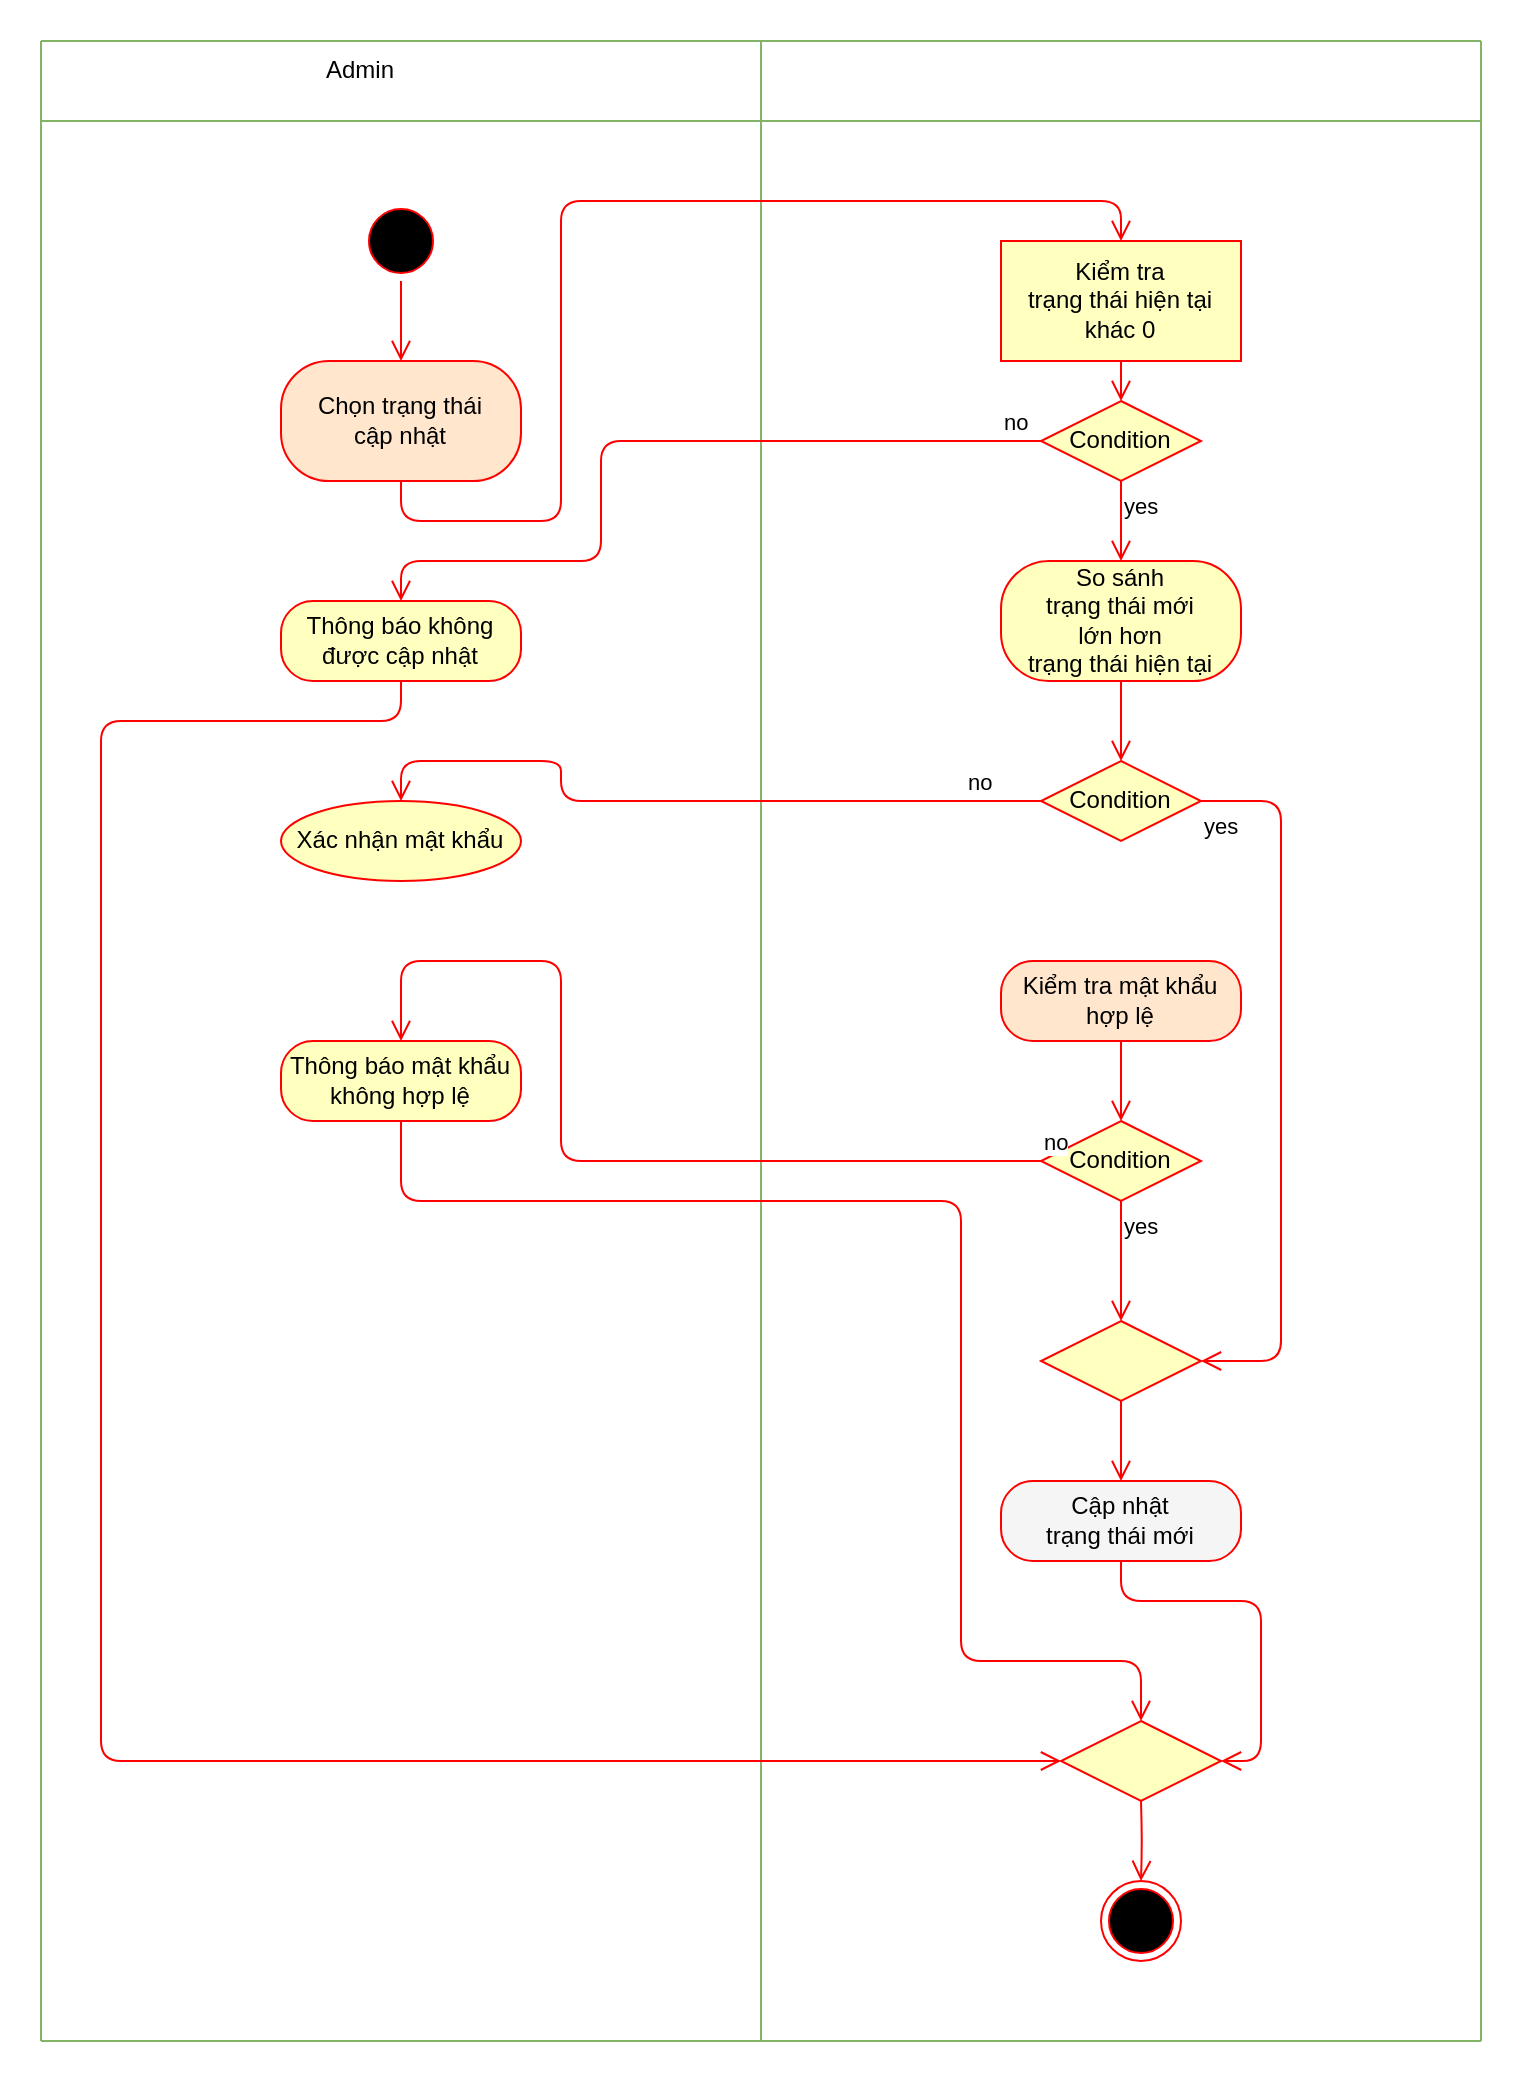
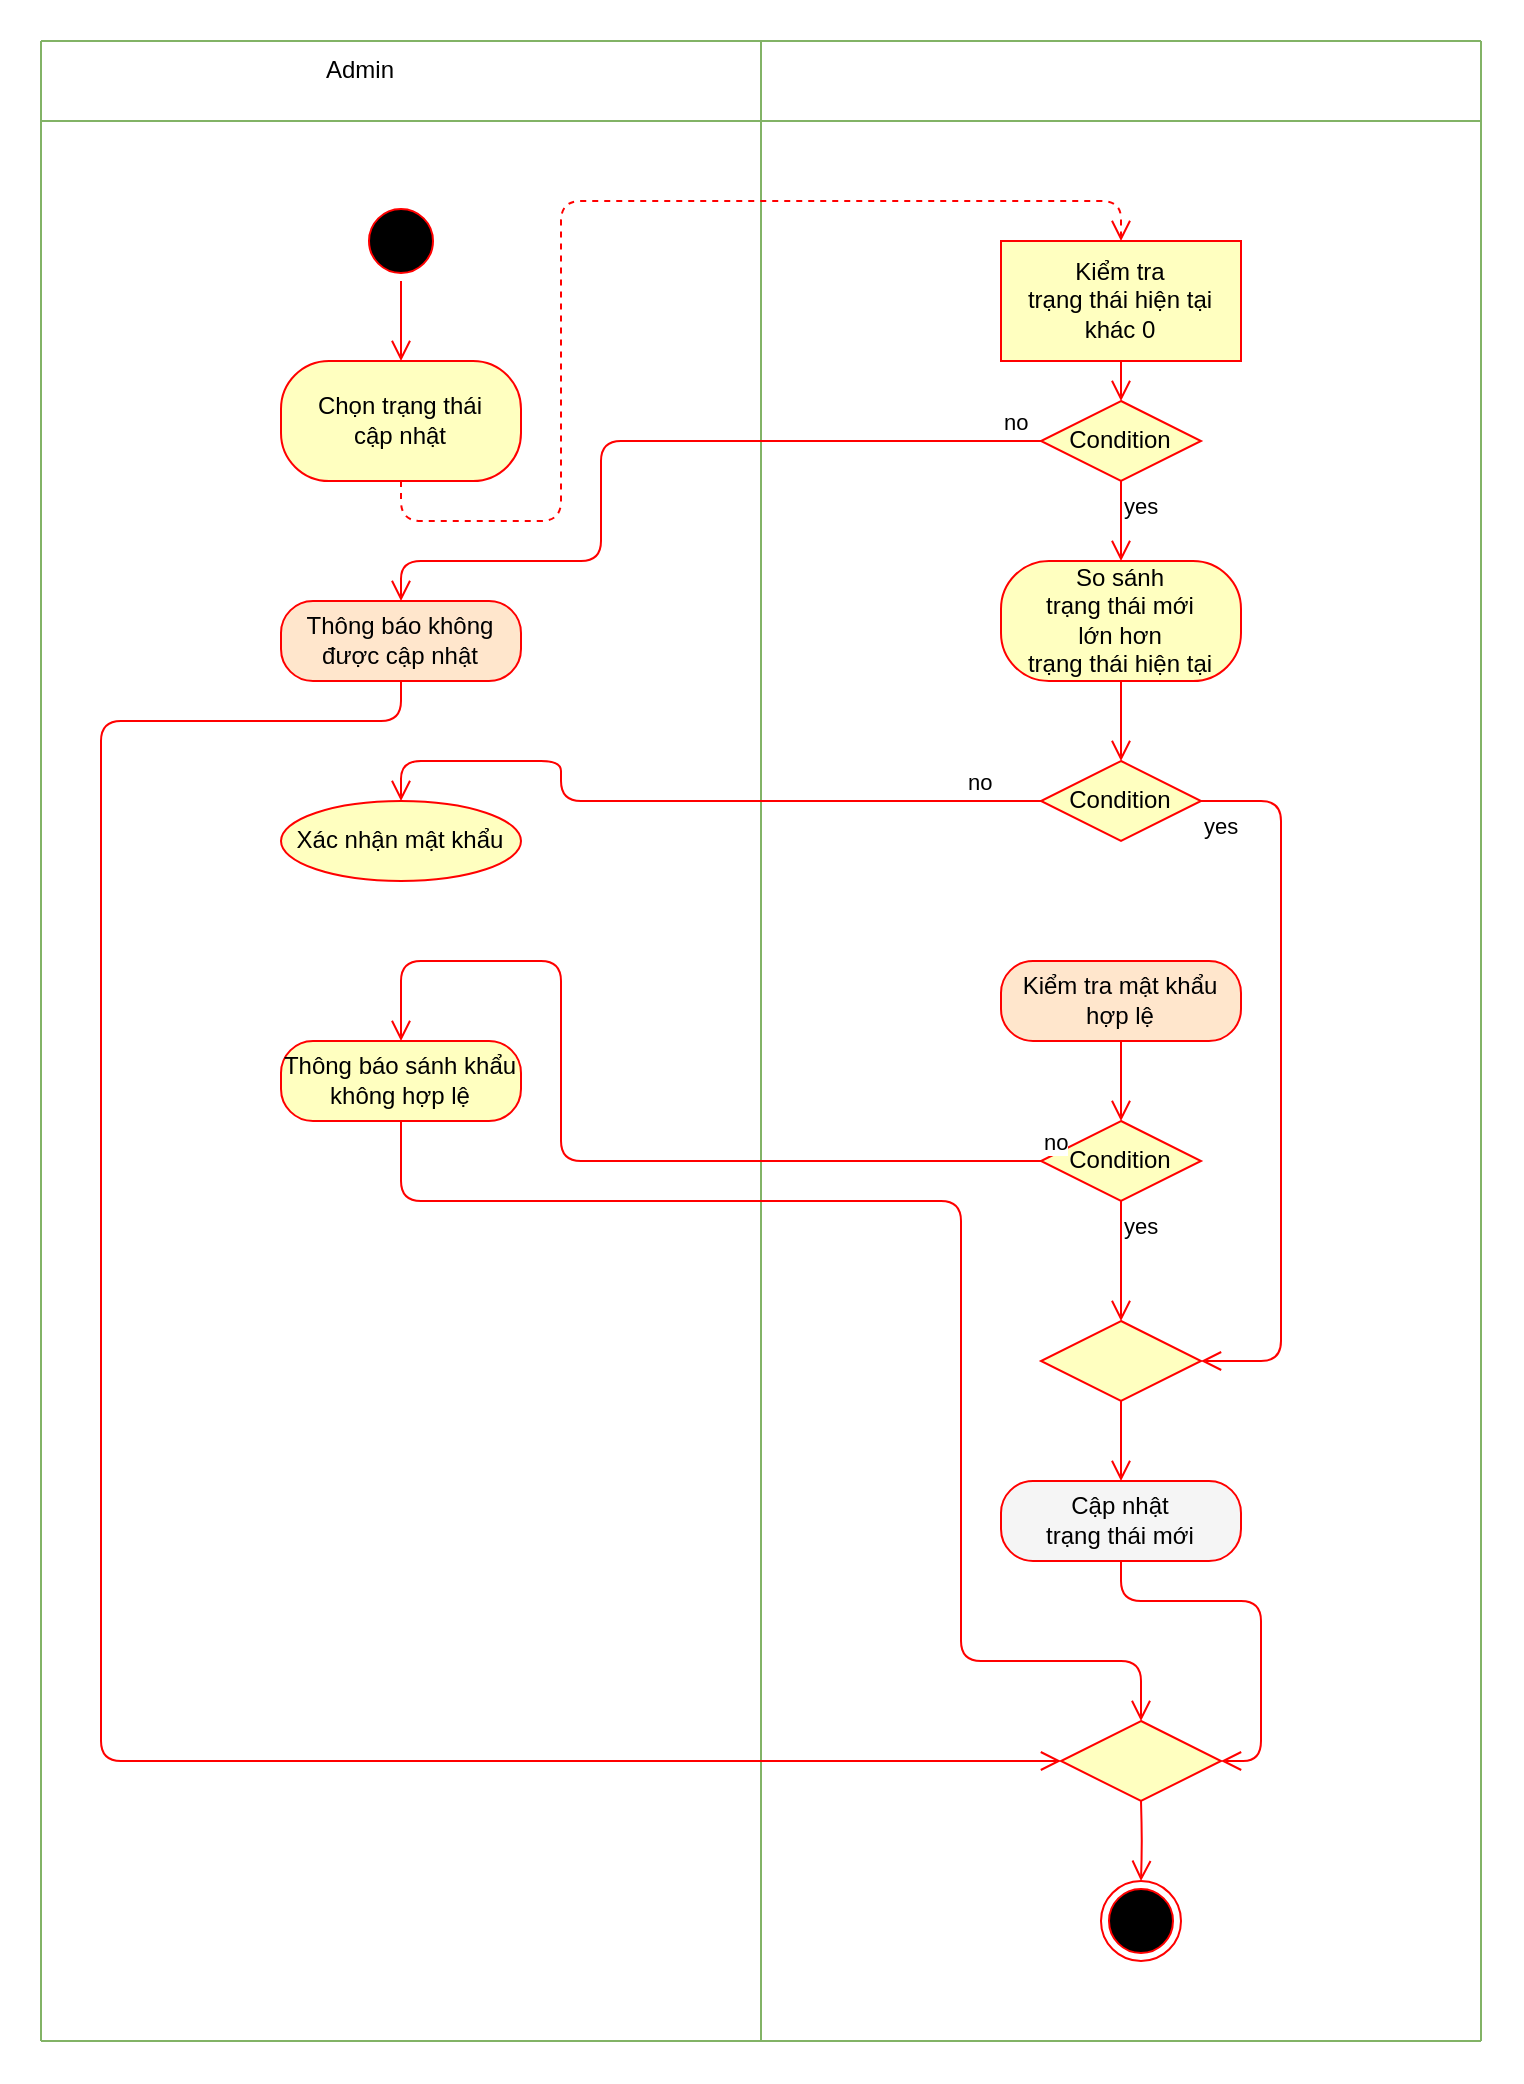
edge "Chọn trạng thái cập nhật" -> "Kiểm tra trạng thái hiện tại khác 0": style solid -> dashed
node "Chọn trạng thái cập nhật": fillcolor #ffe6cc -> #ffffc0
node "Thông báo không được cập nhật": fillcolor #ffffc0 -> #ffe6cc
node "Thông báo mật khẩu không hợp lệ": label "Thông báo mật khẩu không hợp lệ" -> "Thông báo sánh khẩu không hợp lệ"
